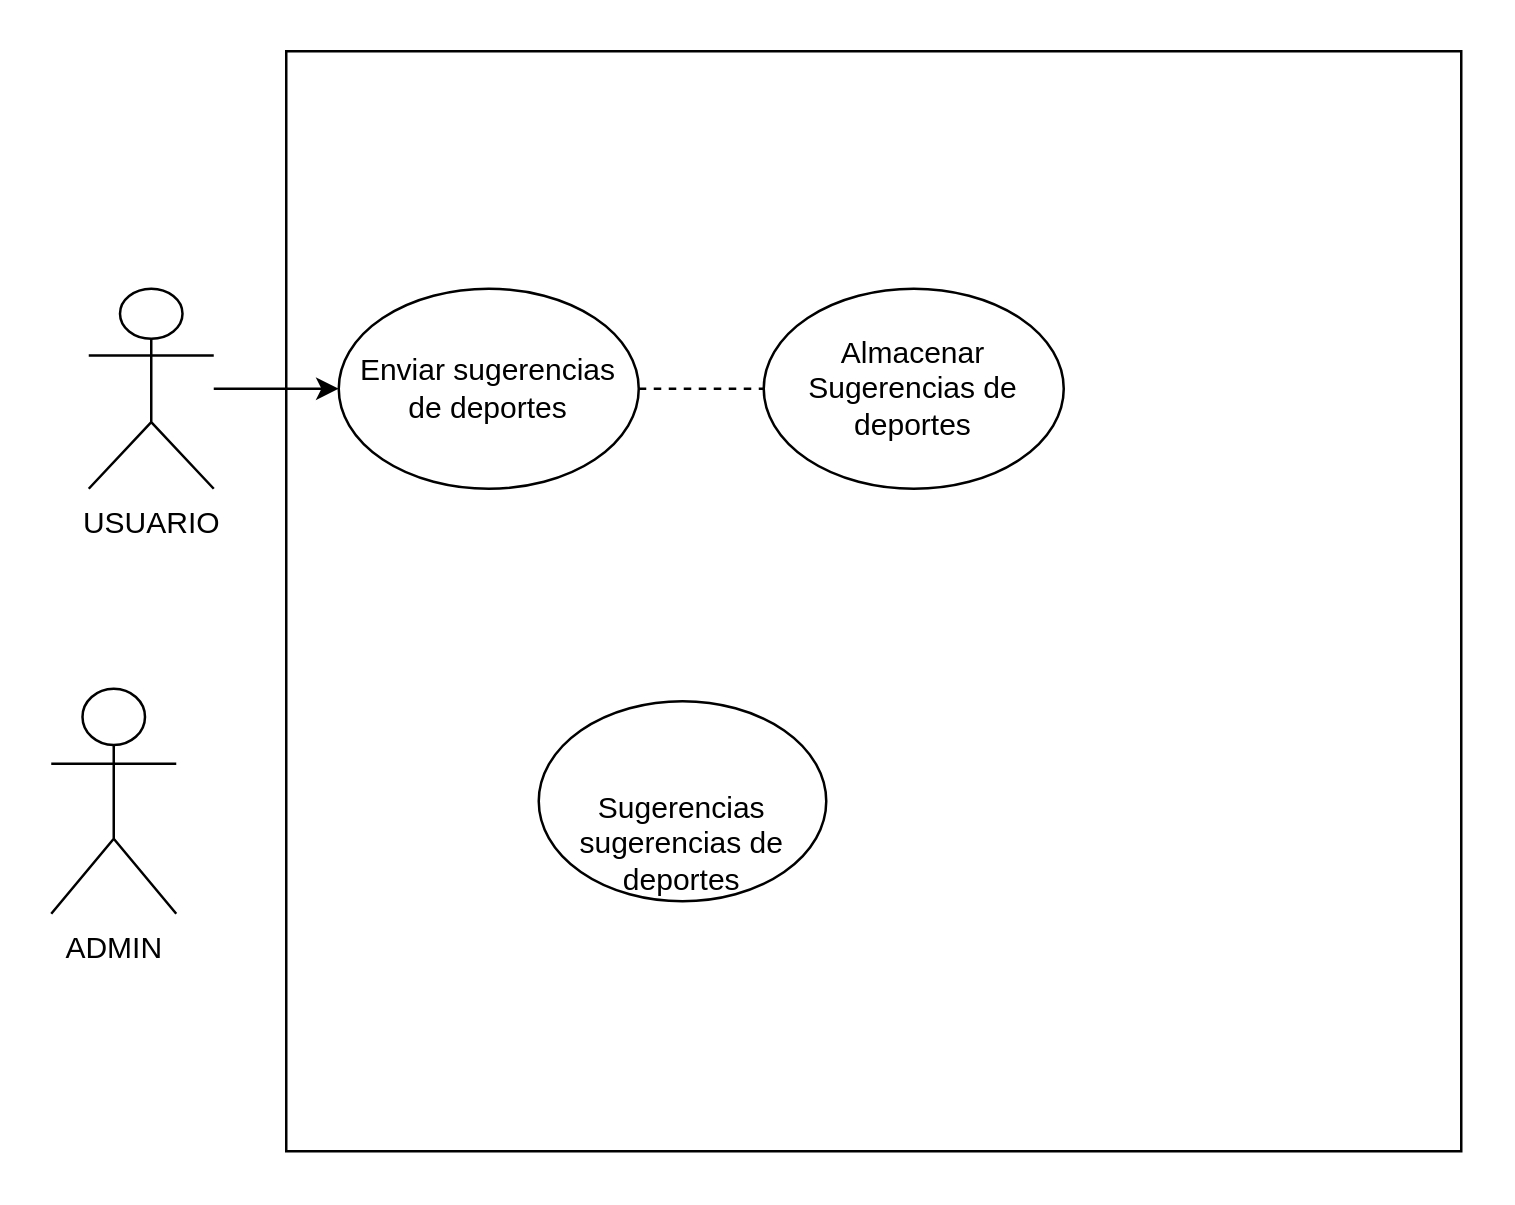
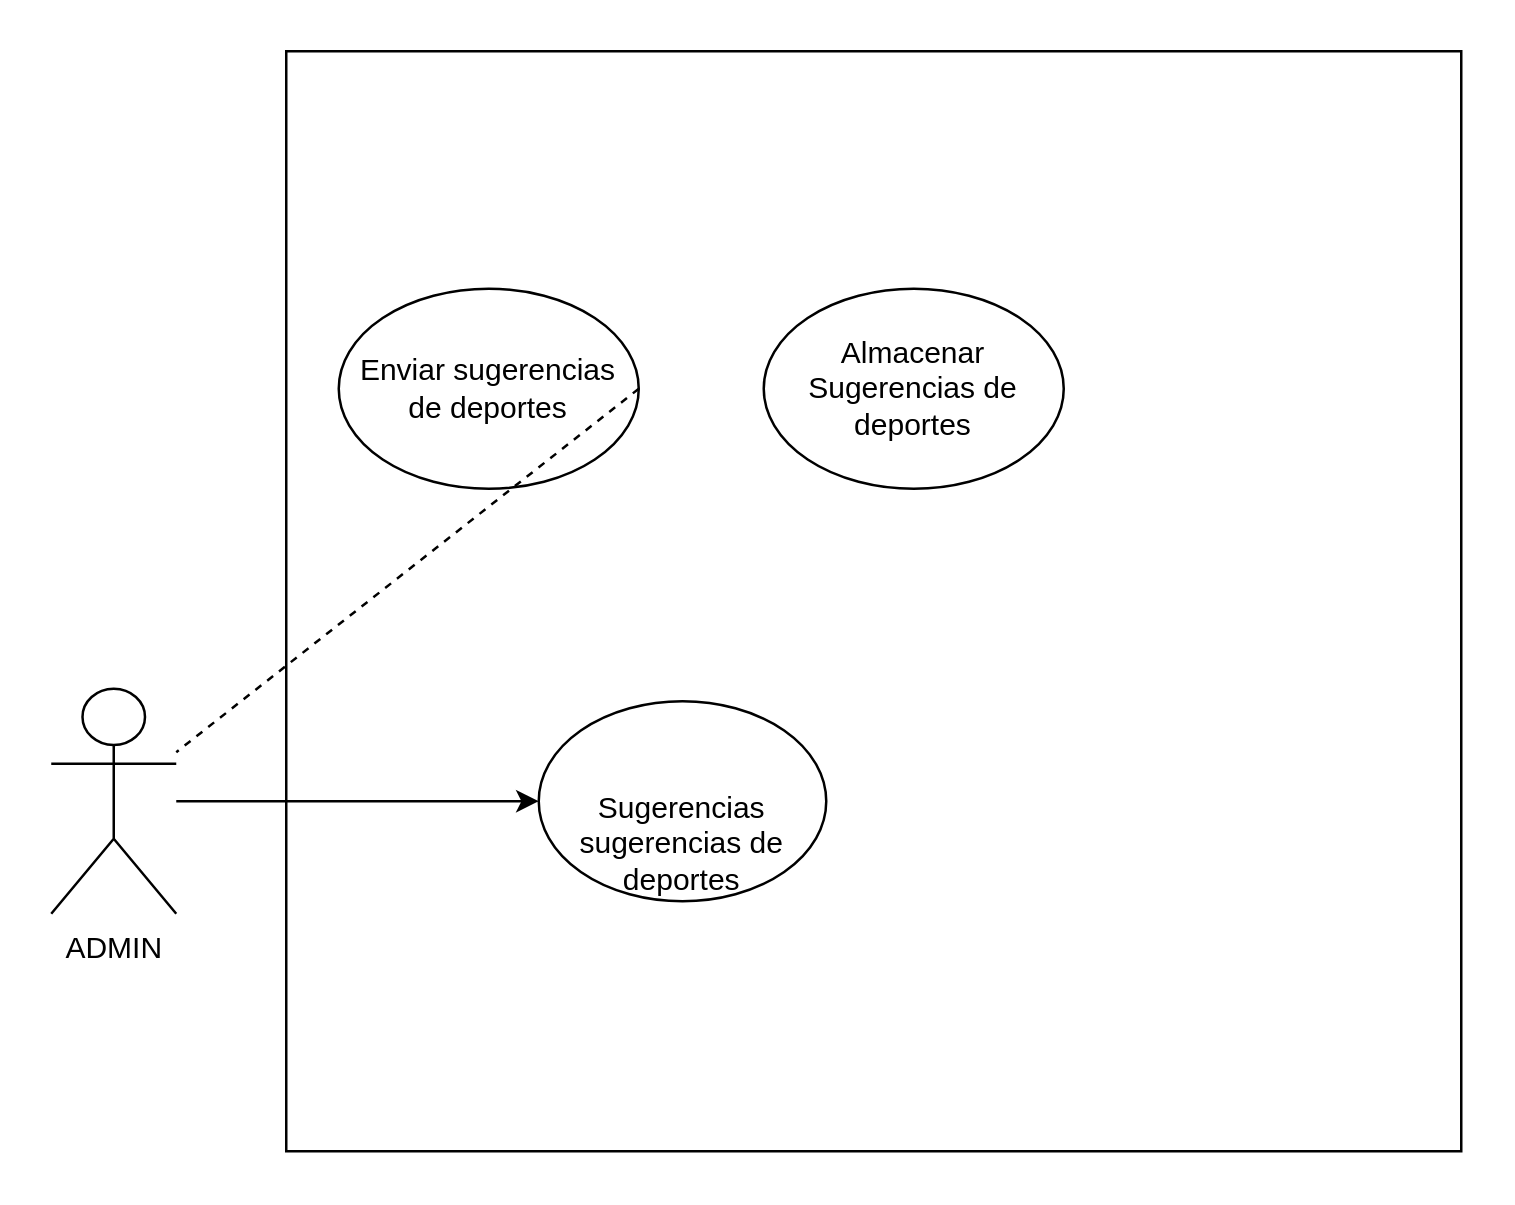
node "USUARIO": removed
edge "USUARIO" -> "Enviar sugerencias de deportes": removed
edge "Enviar sugerencias de deportes" -- "Almacenar Sugerencias de deportes": now "Enviar sugerencias de deportes" -- "ADMIN"
edge "ADMIN" -> "Sugerencias sugerencias de deportes": added
